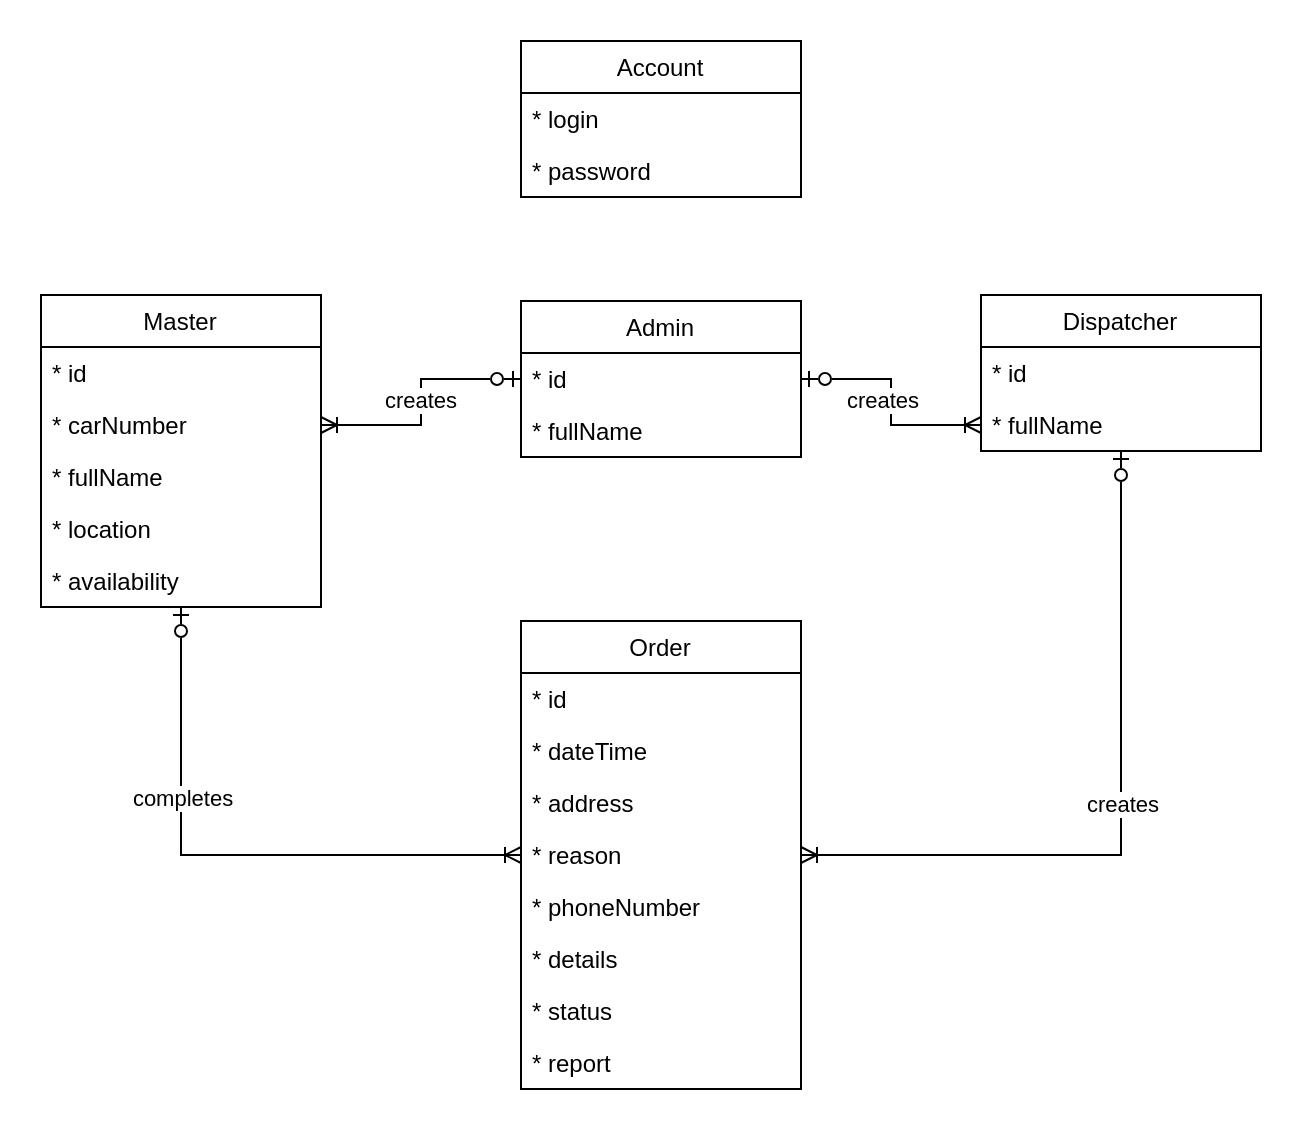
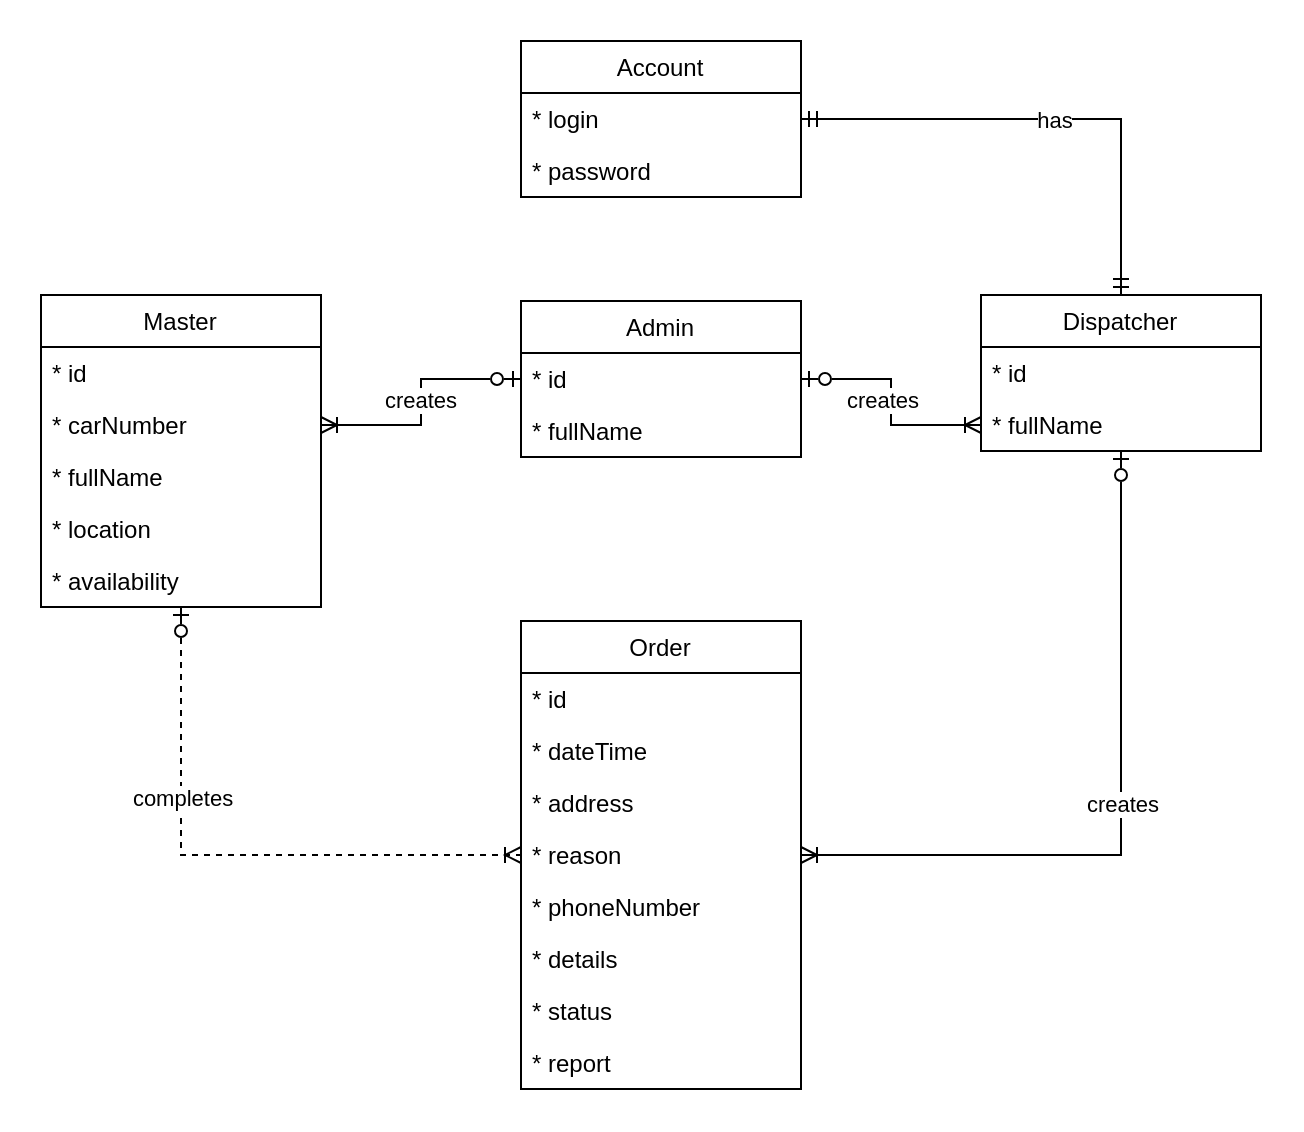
edge "* login" -- "Dispatcher": added, label "has"
edge "Master" -- "* reason": style solid -> dashed
